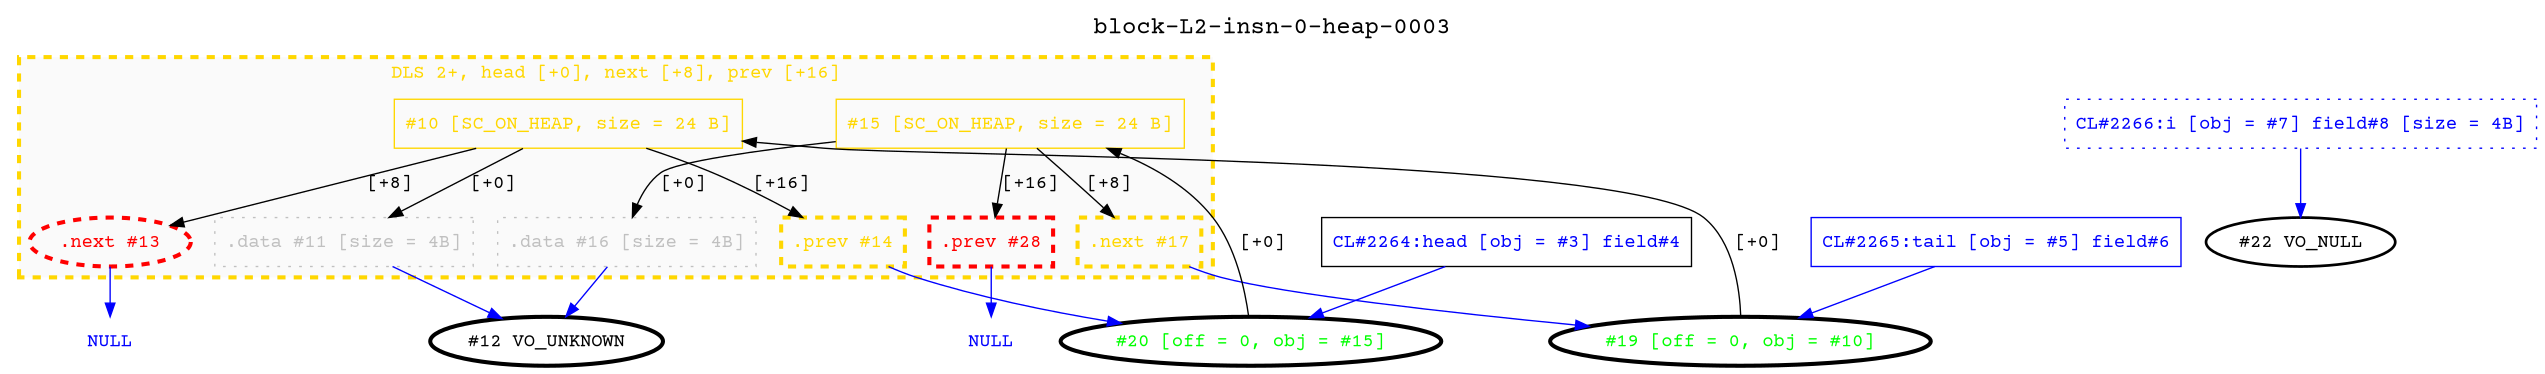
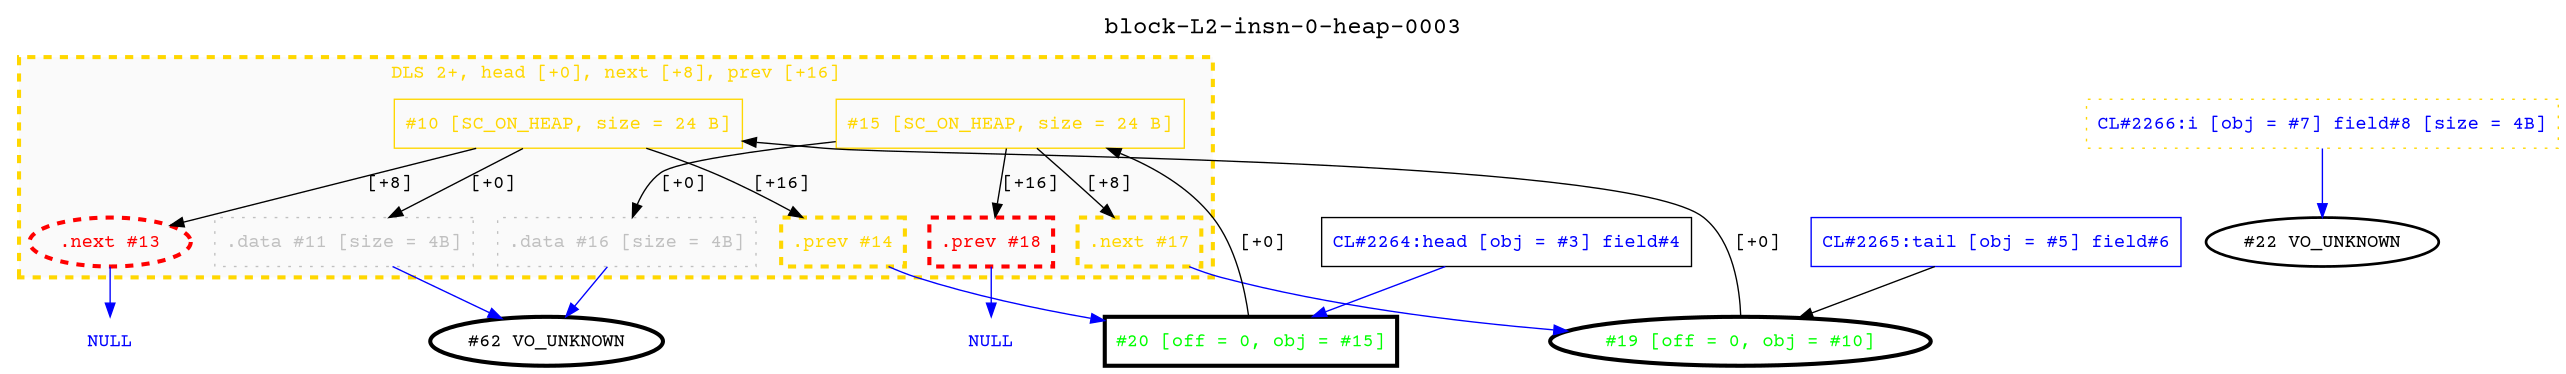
node "CL#2266:i [obj = #7] field#8 [size = 4B]": color blue -> gold
node ".prev #28": label ".prev #28" -> ".prev #18"
node "#22 VO_NULL": label "#22 VO_NULL" -> "#22 VO_UNKNOWN"
edge "CL#2265:tail [obj = #5] field#6" -> "#19 [off = 0, obj = #10]": color blue -> black
node "#12 VO_UNKNOWN": label "#12 VO_UNKNOWN" -> "#62 VO_UNKNOWN"
node "#20 [off = 0, obj = #15]": shape ellipse -> box
